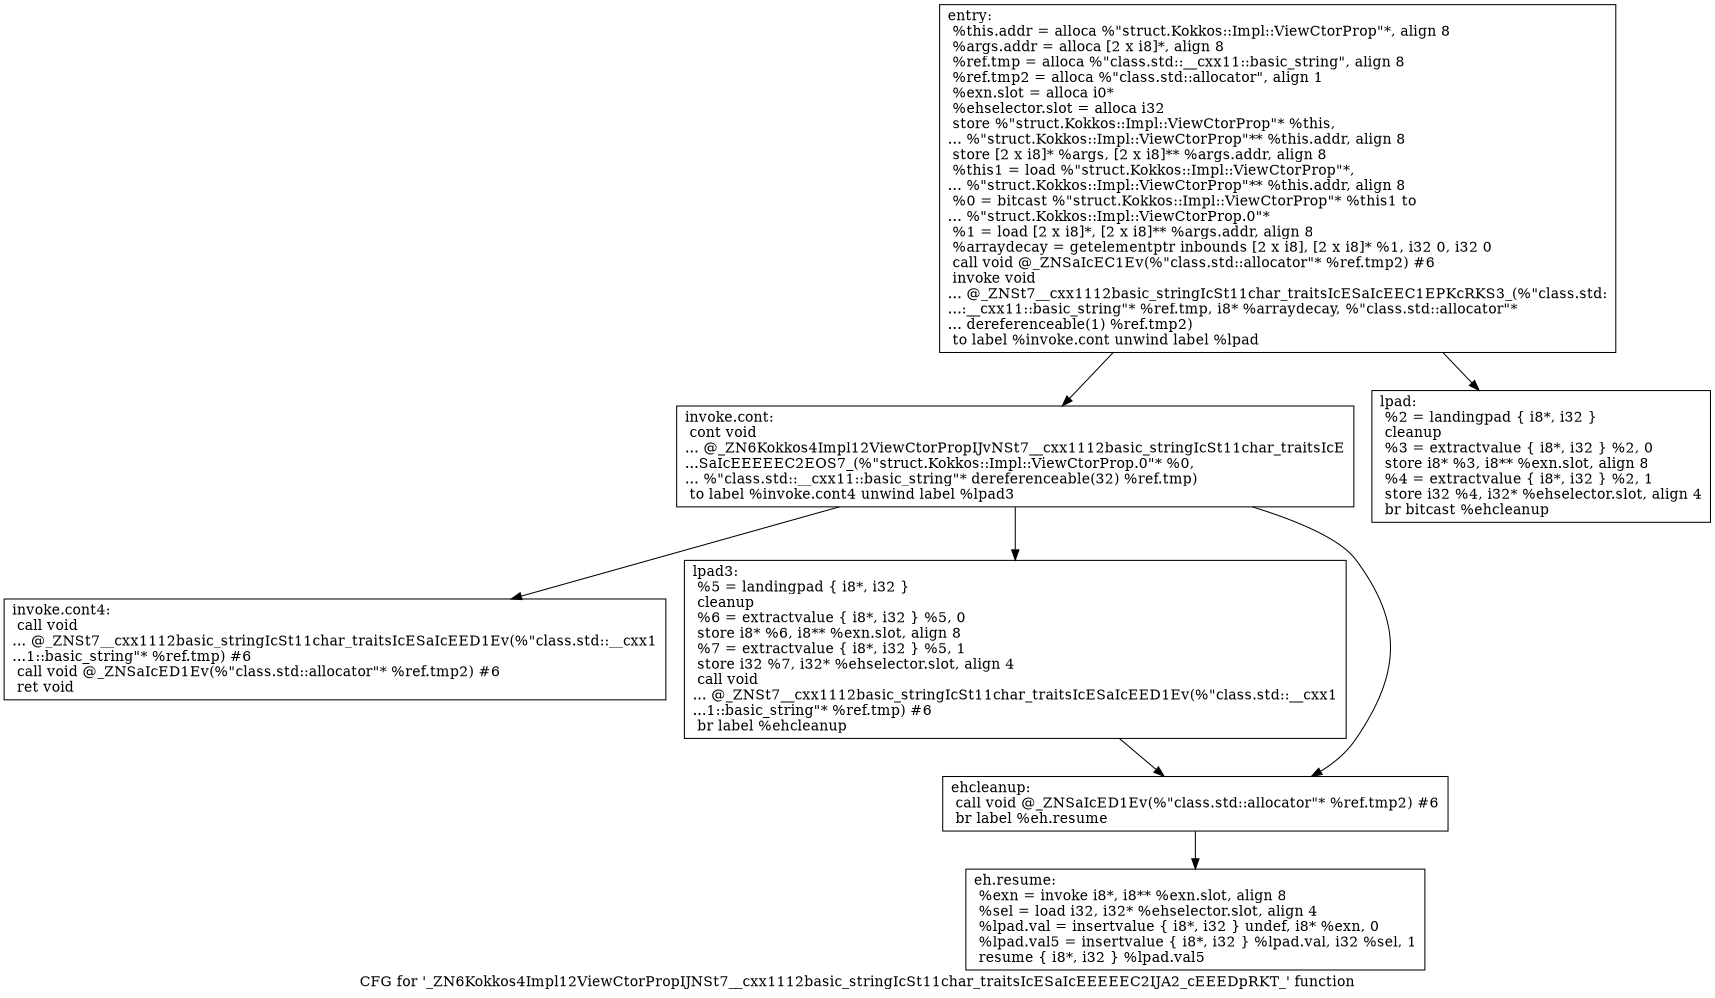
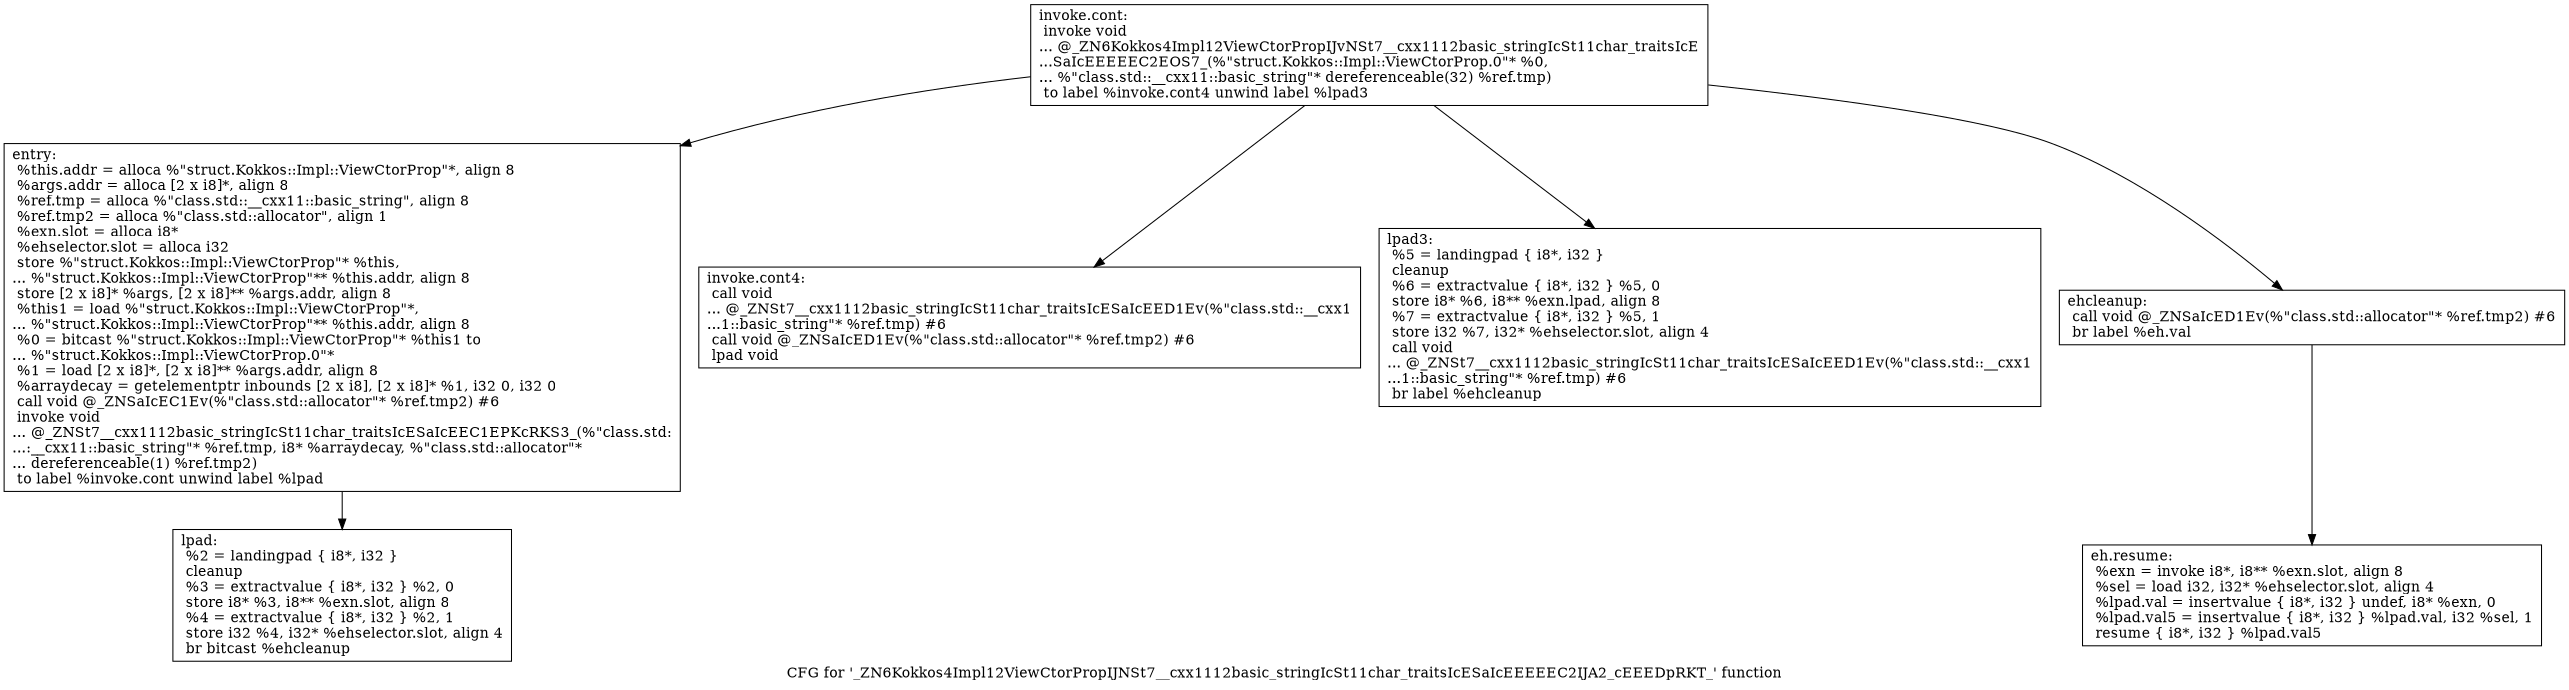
node "entry:": text "%exn.slot = alloca i0*" -> "%exn.slot = alloca i8*"
edge "entry:" -> "invoke.cont:": reversed
node "invoke.cont:": text "cont void" -> "invoke void"
node "lpad3:": text "store i8* %6, i8** %exn.slot, align 8" -> "store i8* %6, i8** %exn.lpad, align 8"
node "invoke.cont4:": text "ret void" -> "lpad void"
edge "lpad3:" -> "ehcleanup:": removed
node "ehcleanup:": text "br label %eh.resume" -> "br label %eh.val"
